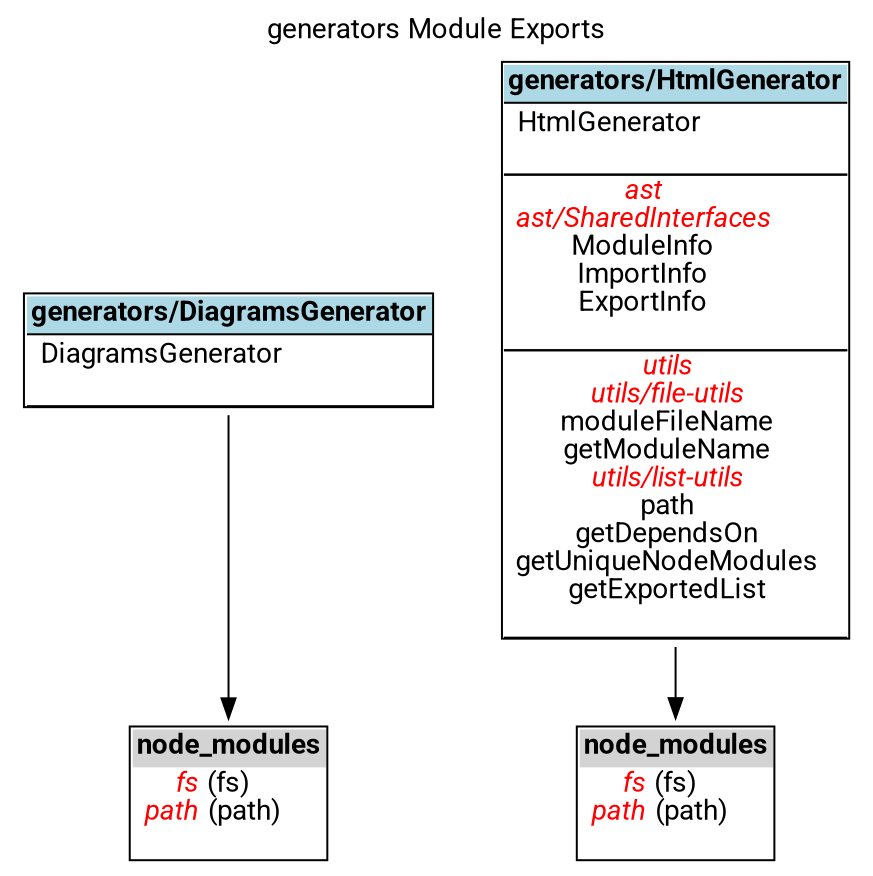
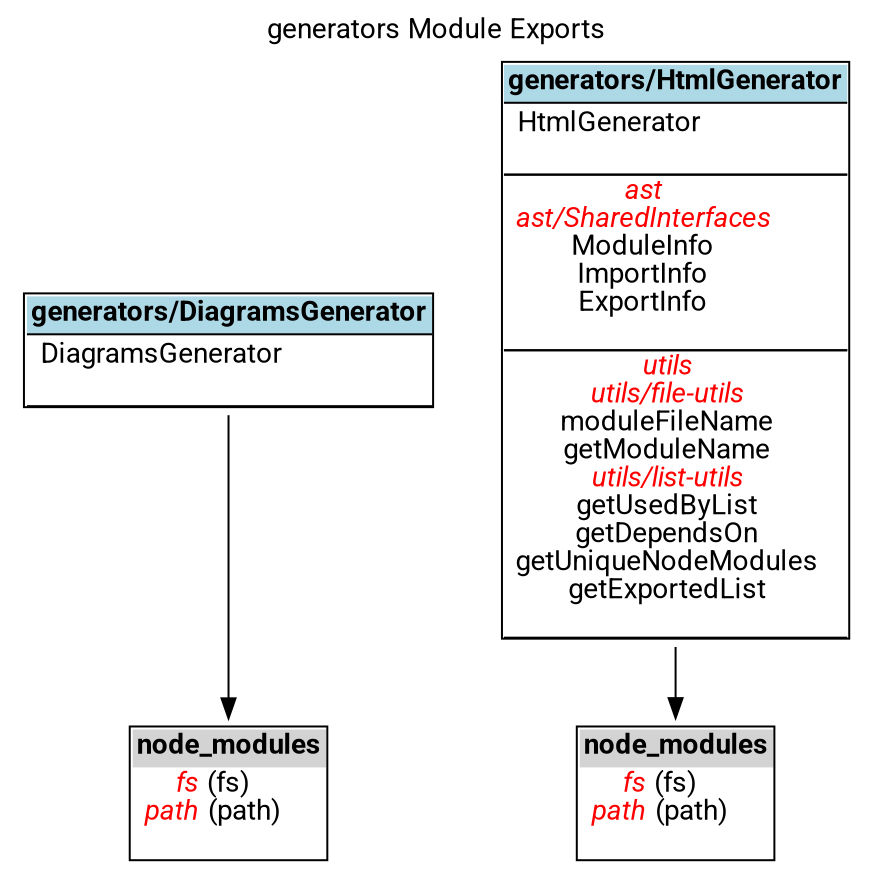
node "generators/HtmlGenerator": text "path" -> "getUsedByList"
